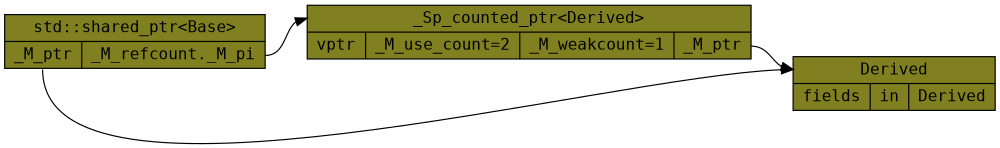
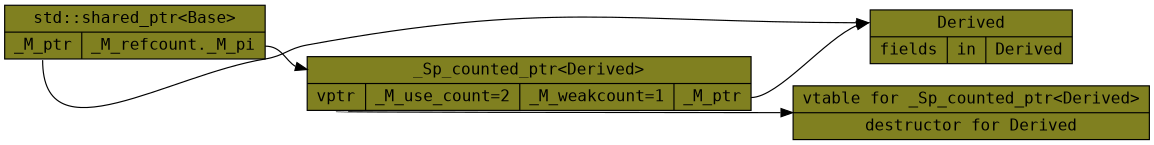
node "vtable for _Sp_counted_ptr<Derived>": added
